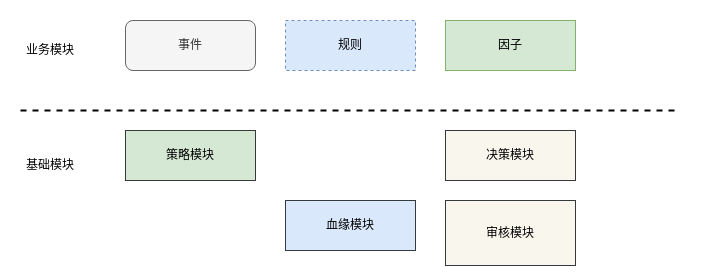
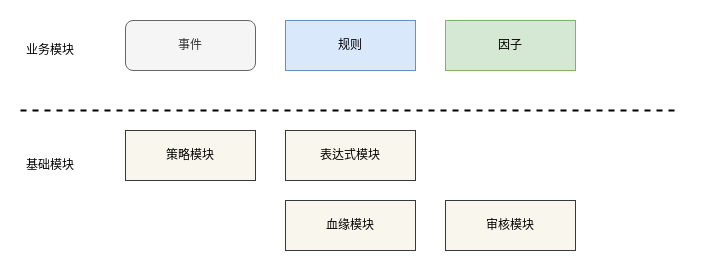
node "规则": style dashed -> solid
node "策略模块": fillcolor #d5e8d4 -> #f9f7ed
node "表达式模块": added
node "决策模块": removed
node "血缘模块": fillcolor #dae8fc -> #f9f7ed
node "审核模块": size 130x65 -> 130x50
